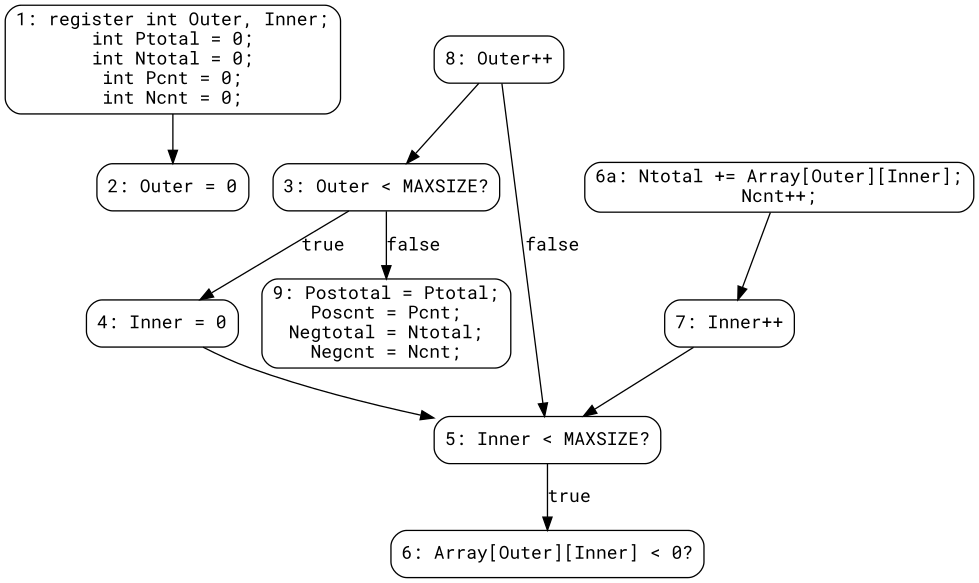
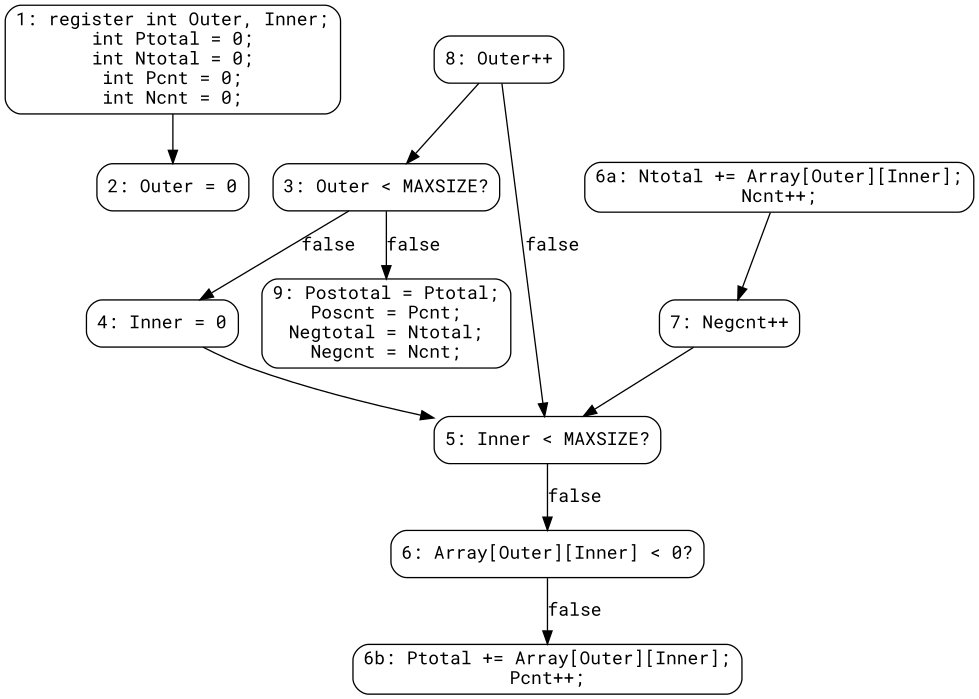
edge "3: Outer < MAXSIZE?" -> "4: Inner = 0": label "true" -> "false"
node "7: Inner++": label "7: Inner++" -> "7: Negcnt++"
edge "5: Inner < MAXSIZE?" -> "6: Array[Outer][Inner] < 0?": label "true" -> "false"
node "6b: Ptotal += Array[Outer][Inner]; Pcnt++;": added
